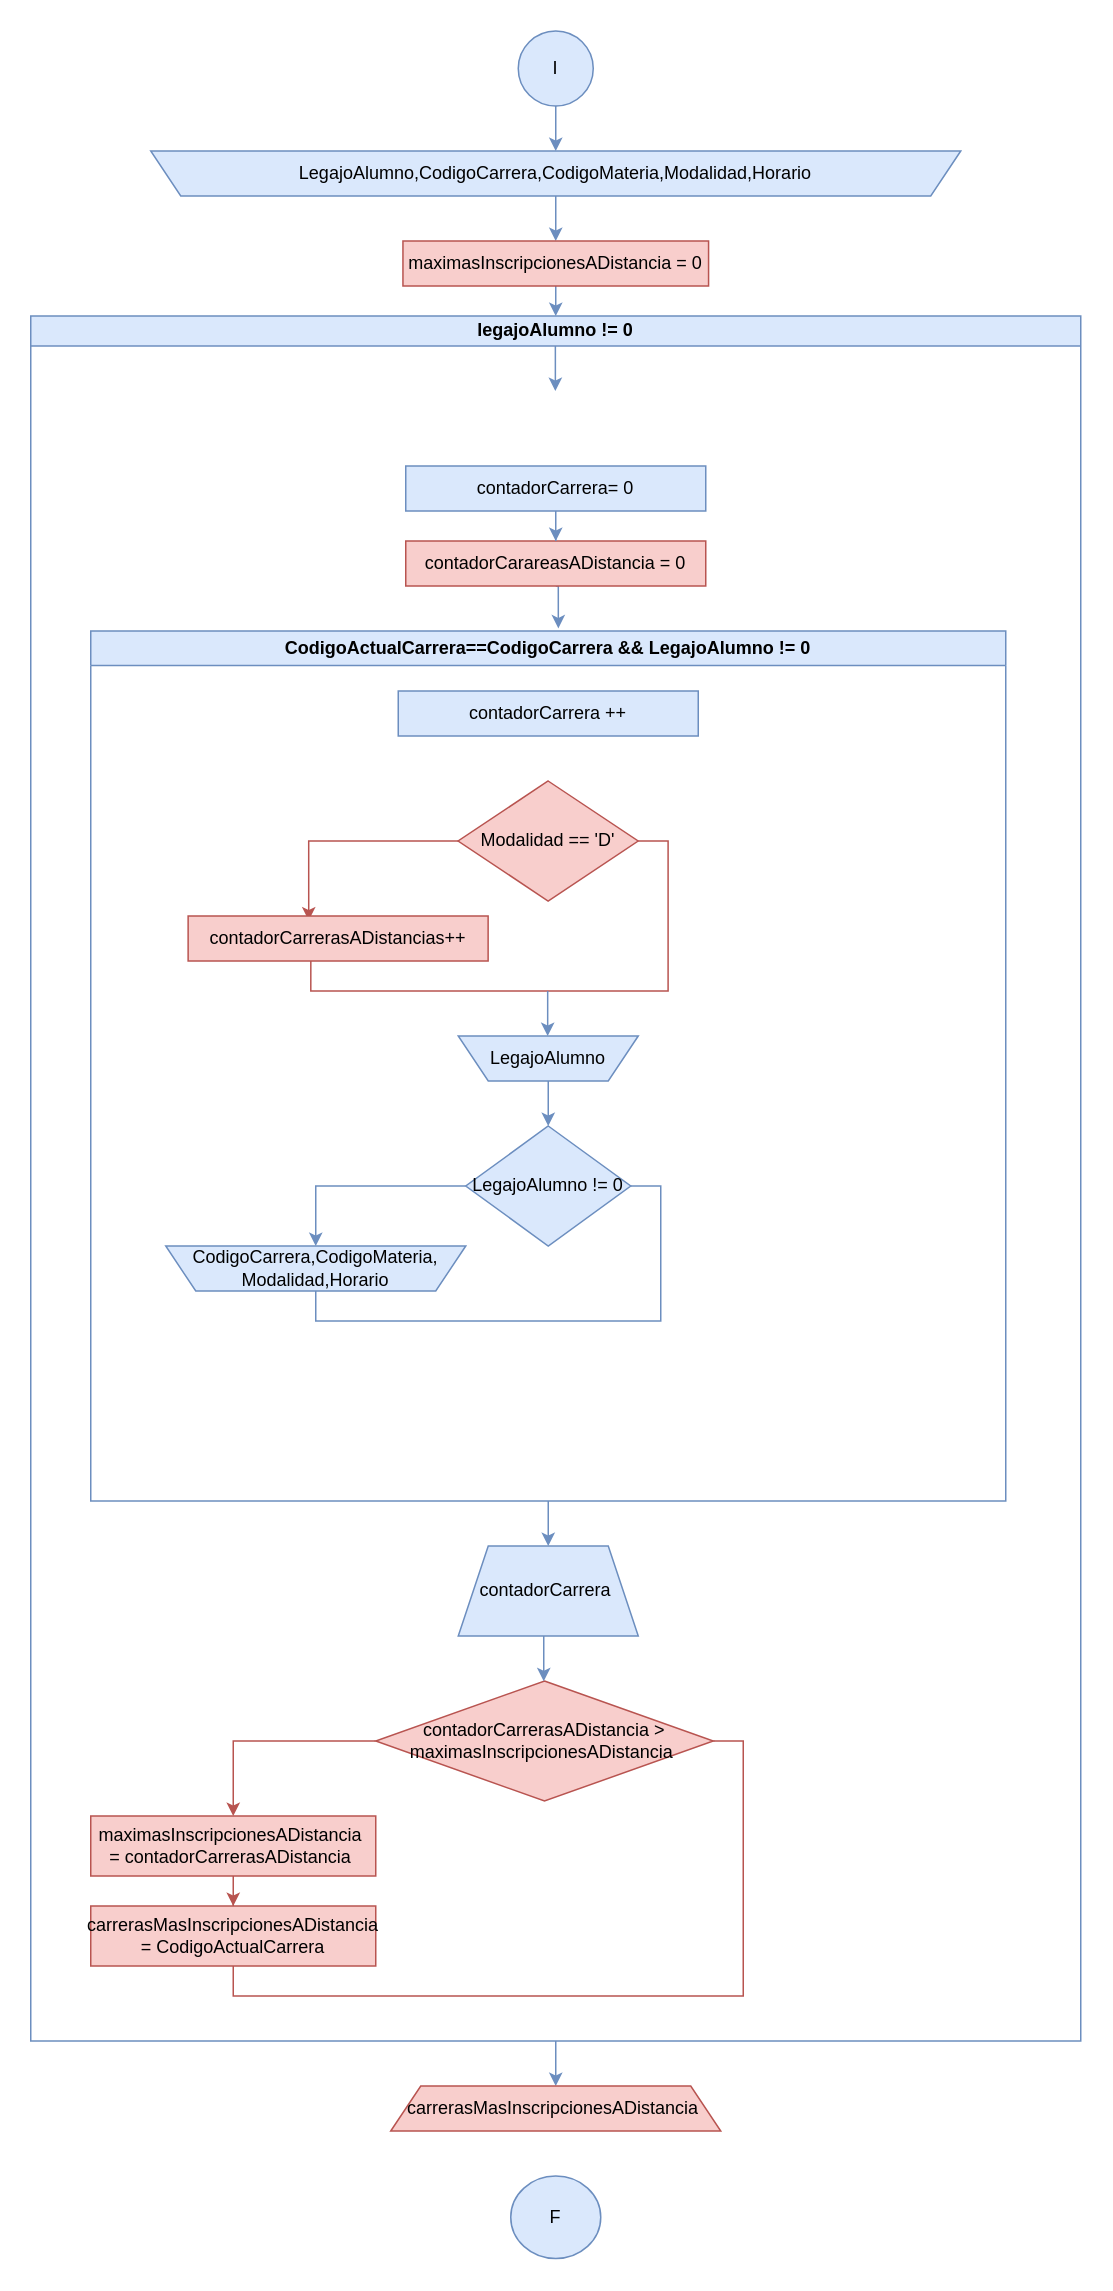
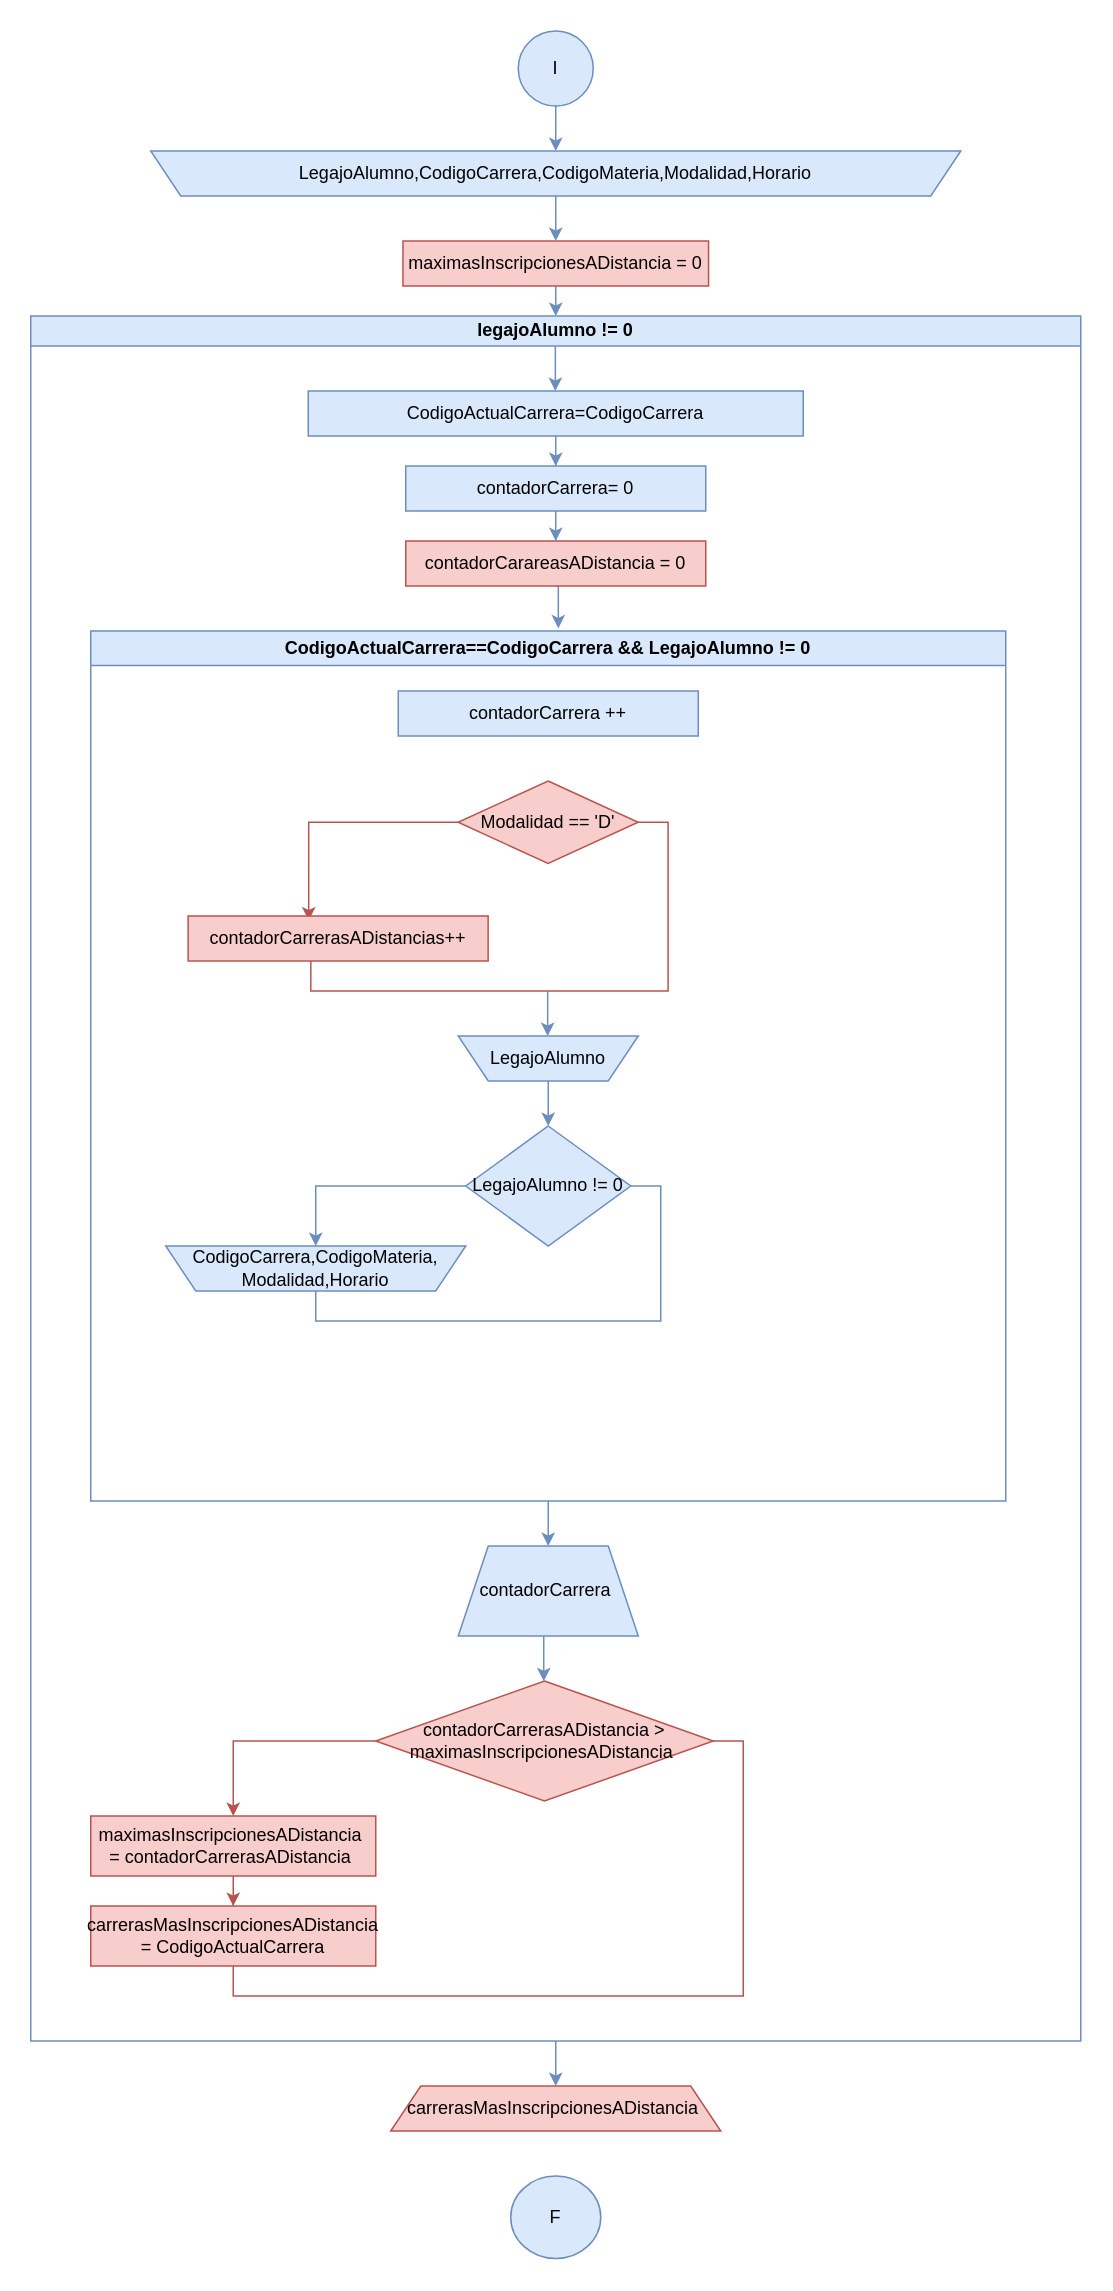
node "CodigoActualCarrera=CodigoCarrera": added
edge "CodigoActualCarrera=CodigoCarrera" -> "contadorCarrera= 0": added
node "Modalidad == 'D'": size 180x120 -> 180x83
